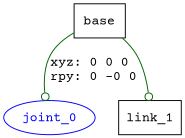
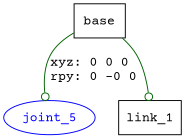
node "joint_0": label "joint_0" -> "joint_5"
